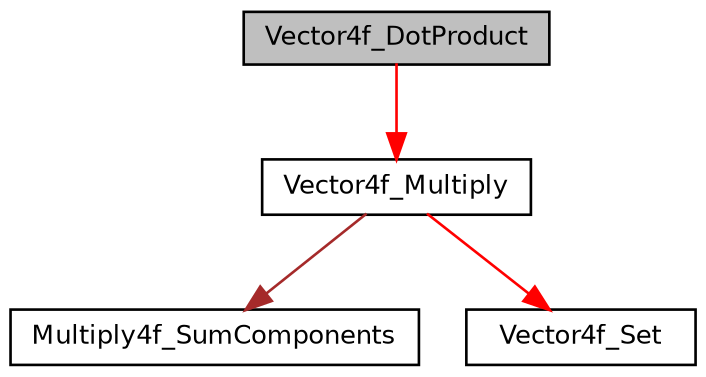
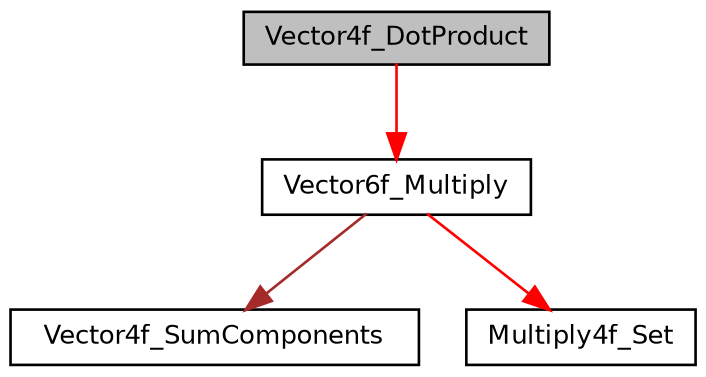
node "Vector4f_Multiply": label "Vector4f_Multiply" -> "Vector6f_Multiply"
node "Multiply4f_SumComponents": label "Multiply4f_SumComponents" -> "Vector4f_SumComponents"
node "Vector4f_Set": label "Vector4f_Set" -> "Multiply4f_Set"
